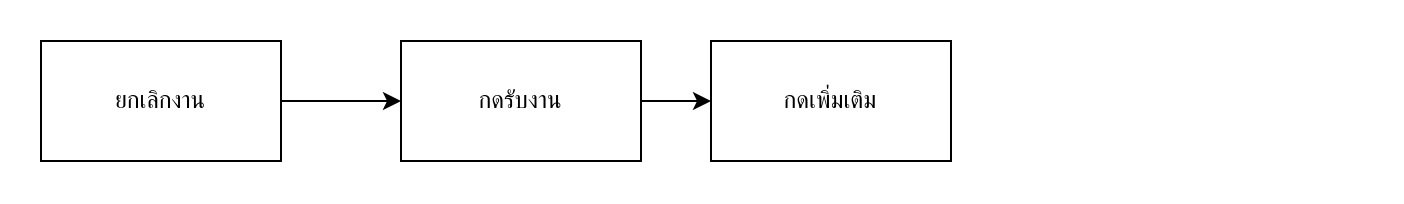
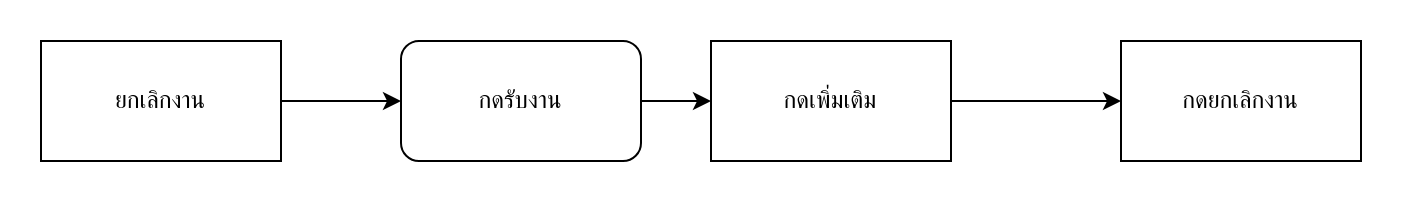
node "กดรับงาน": shape rectangle -> rounded rectangle
edge "กดเพิ่มเติม" -> "กดยกเลิกงาน": added
node "กดยกเลิกงาน": added
